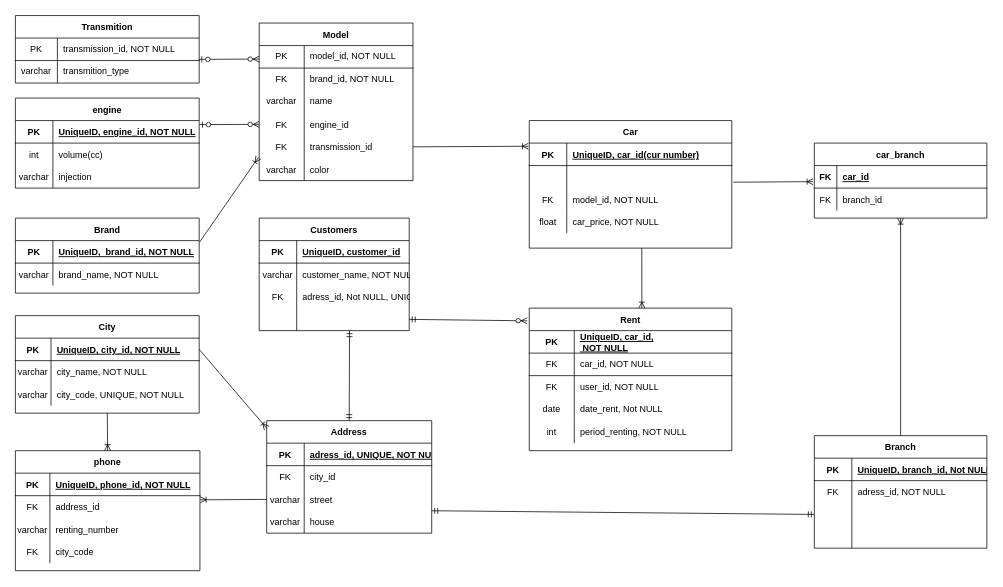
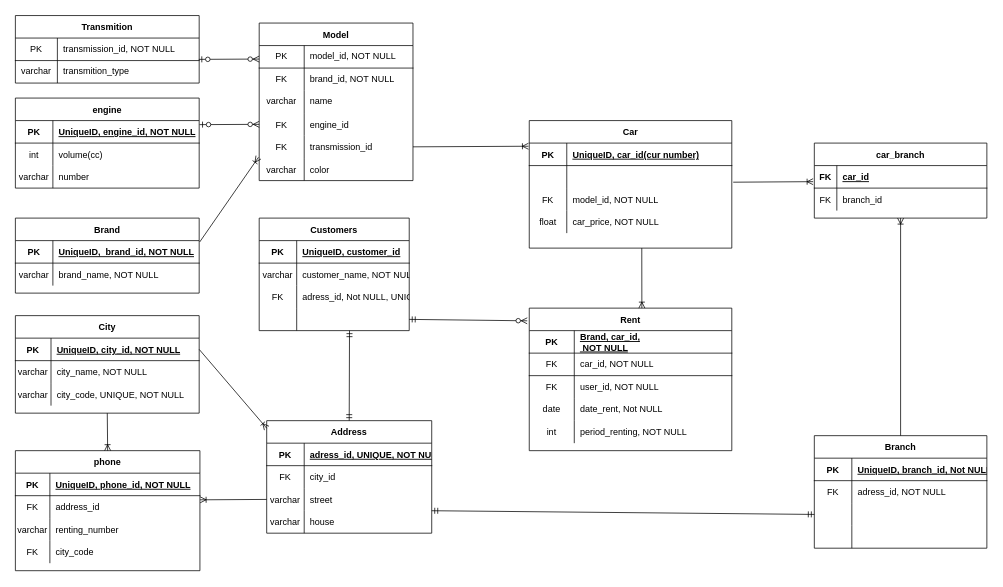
node "injection": label "injection" -> "number"
node "UniqueID, car_id, NOT NULL": label "UniqueID, car_id, NOT NULL" -> "Brand, car_id, NOT NULL"
